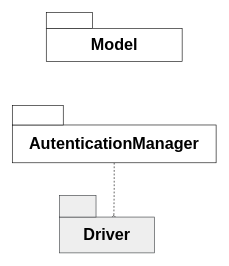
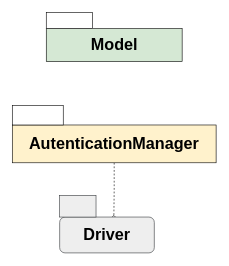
node "Model": fillcolor #ffffff -> #d5e8d4
node "AutenticationManager": fillcolor #ffffff -> #fff2cc
node "Driver": shape rectangle -> rounded rectangle
